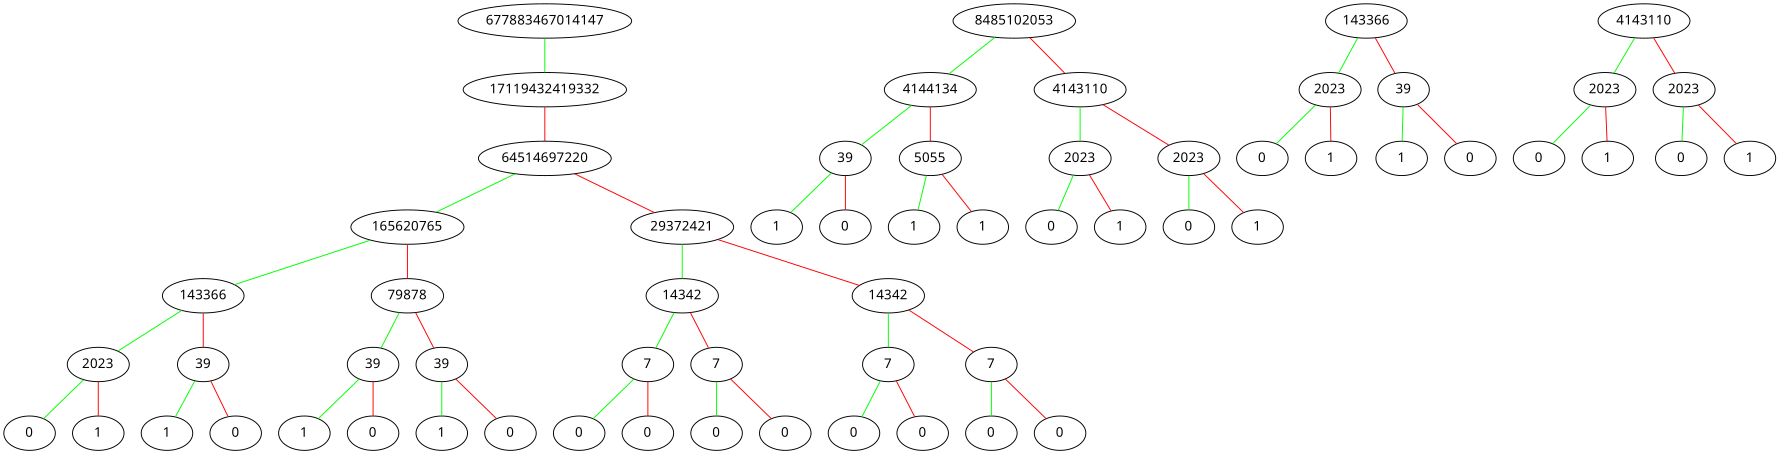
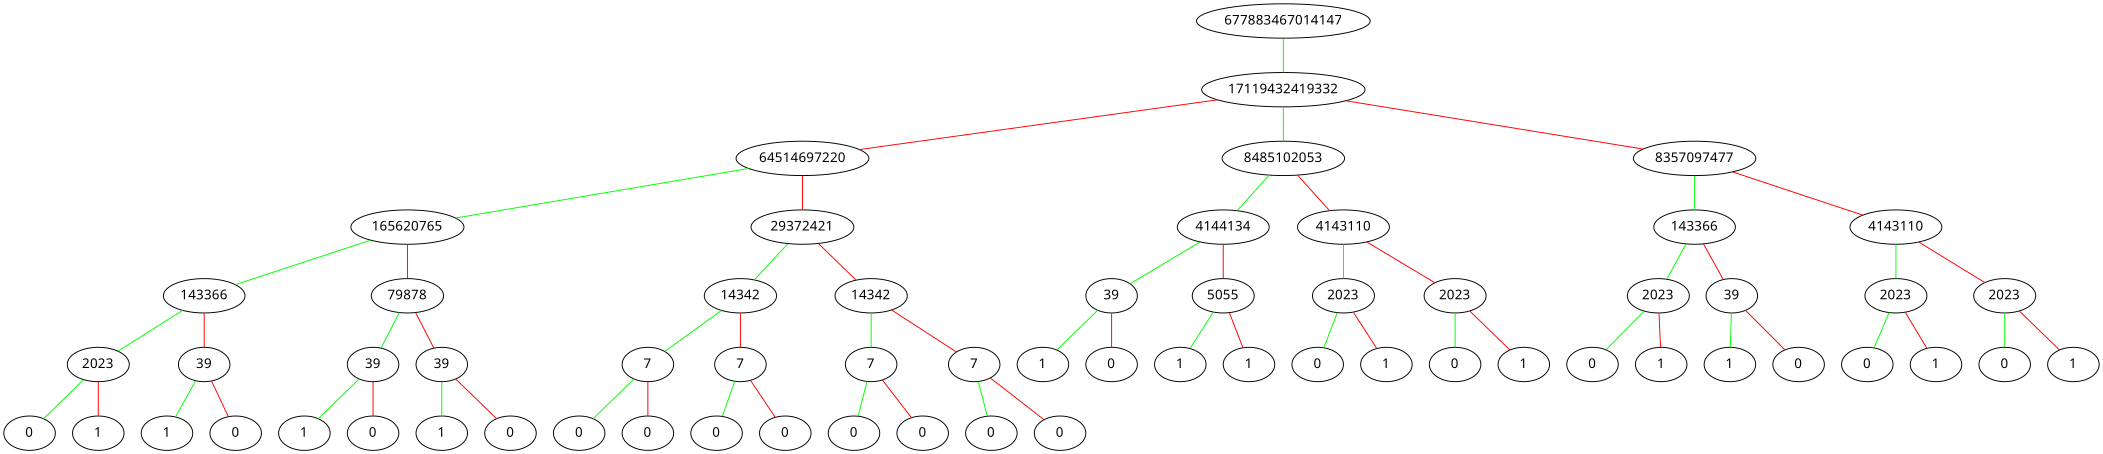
edge "17119432419332" -- "8485102053": added
node "8357097477": added
